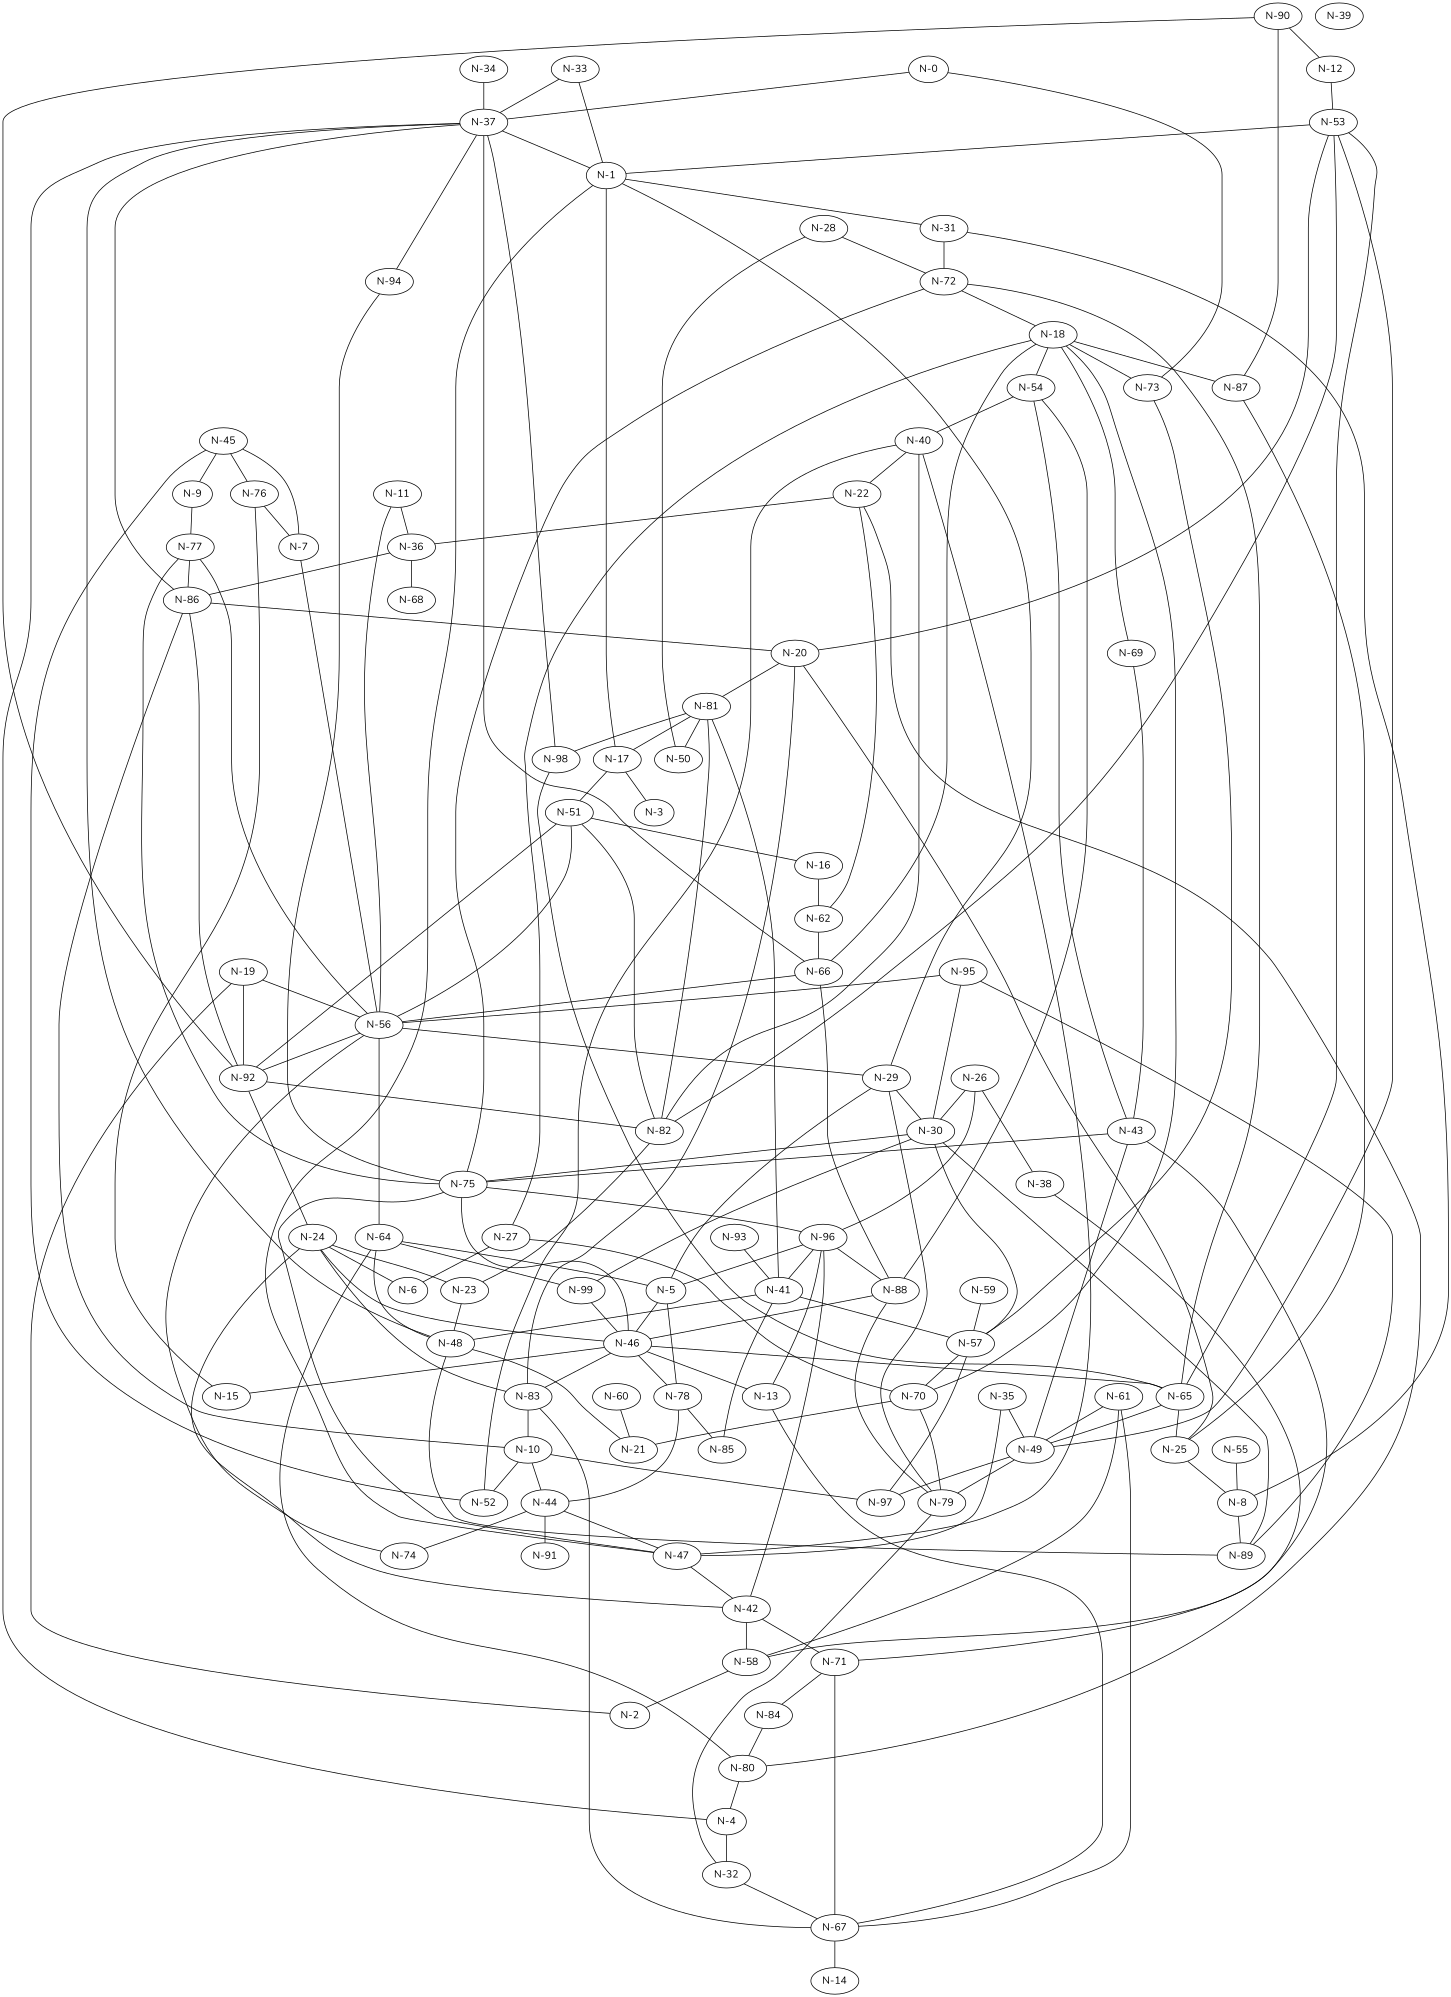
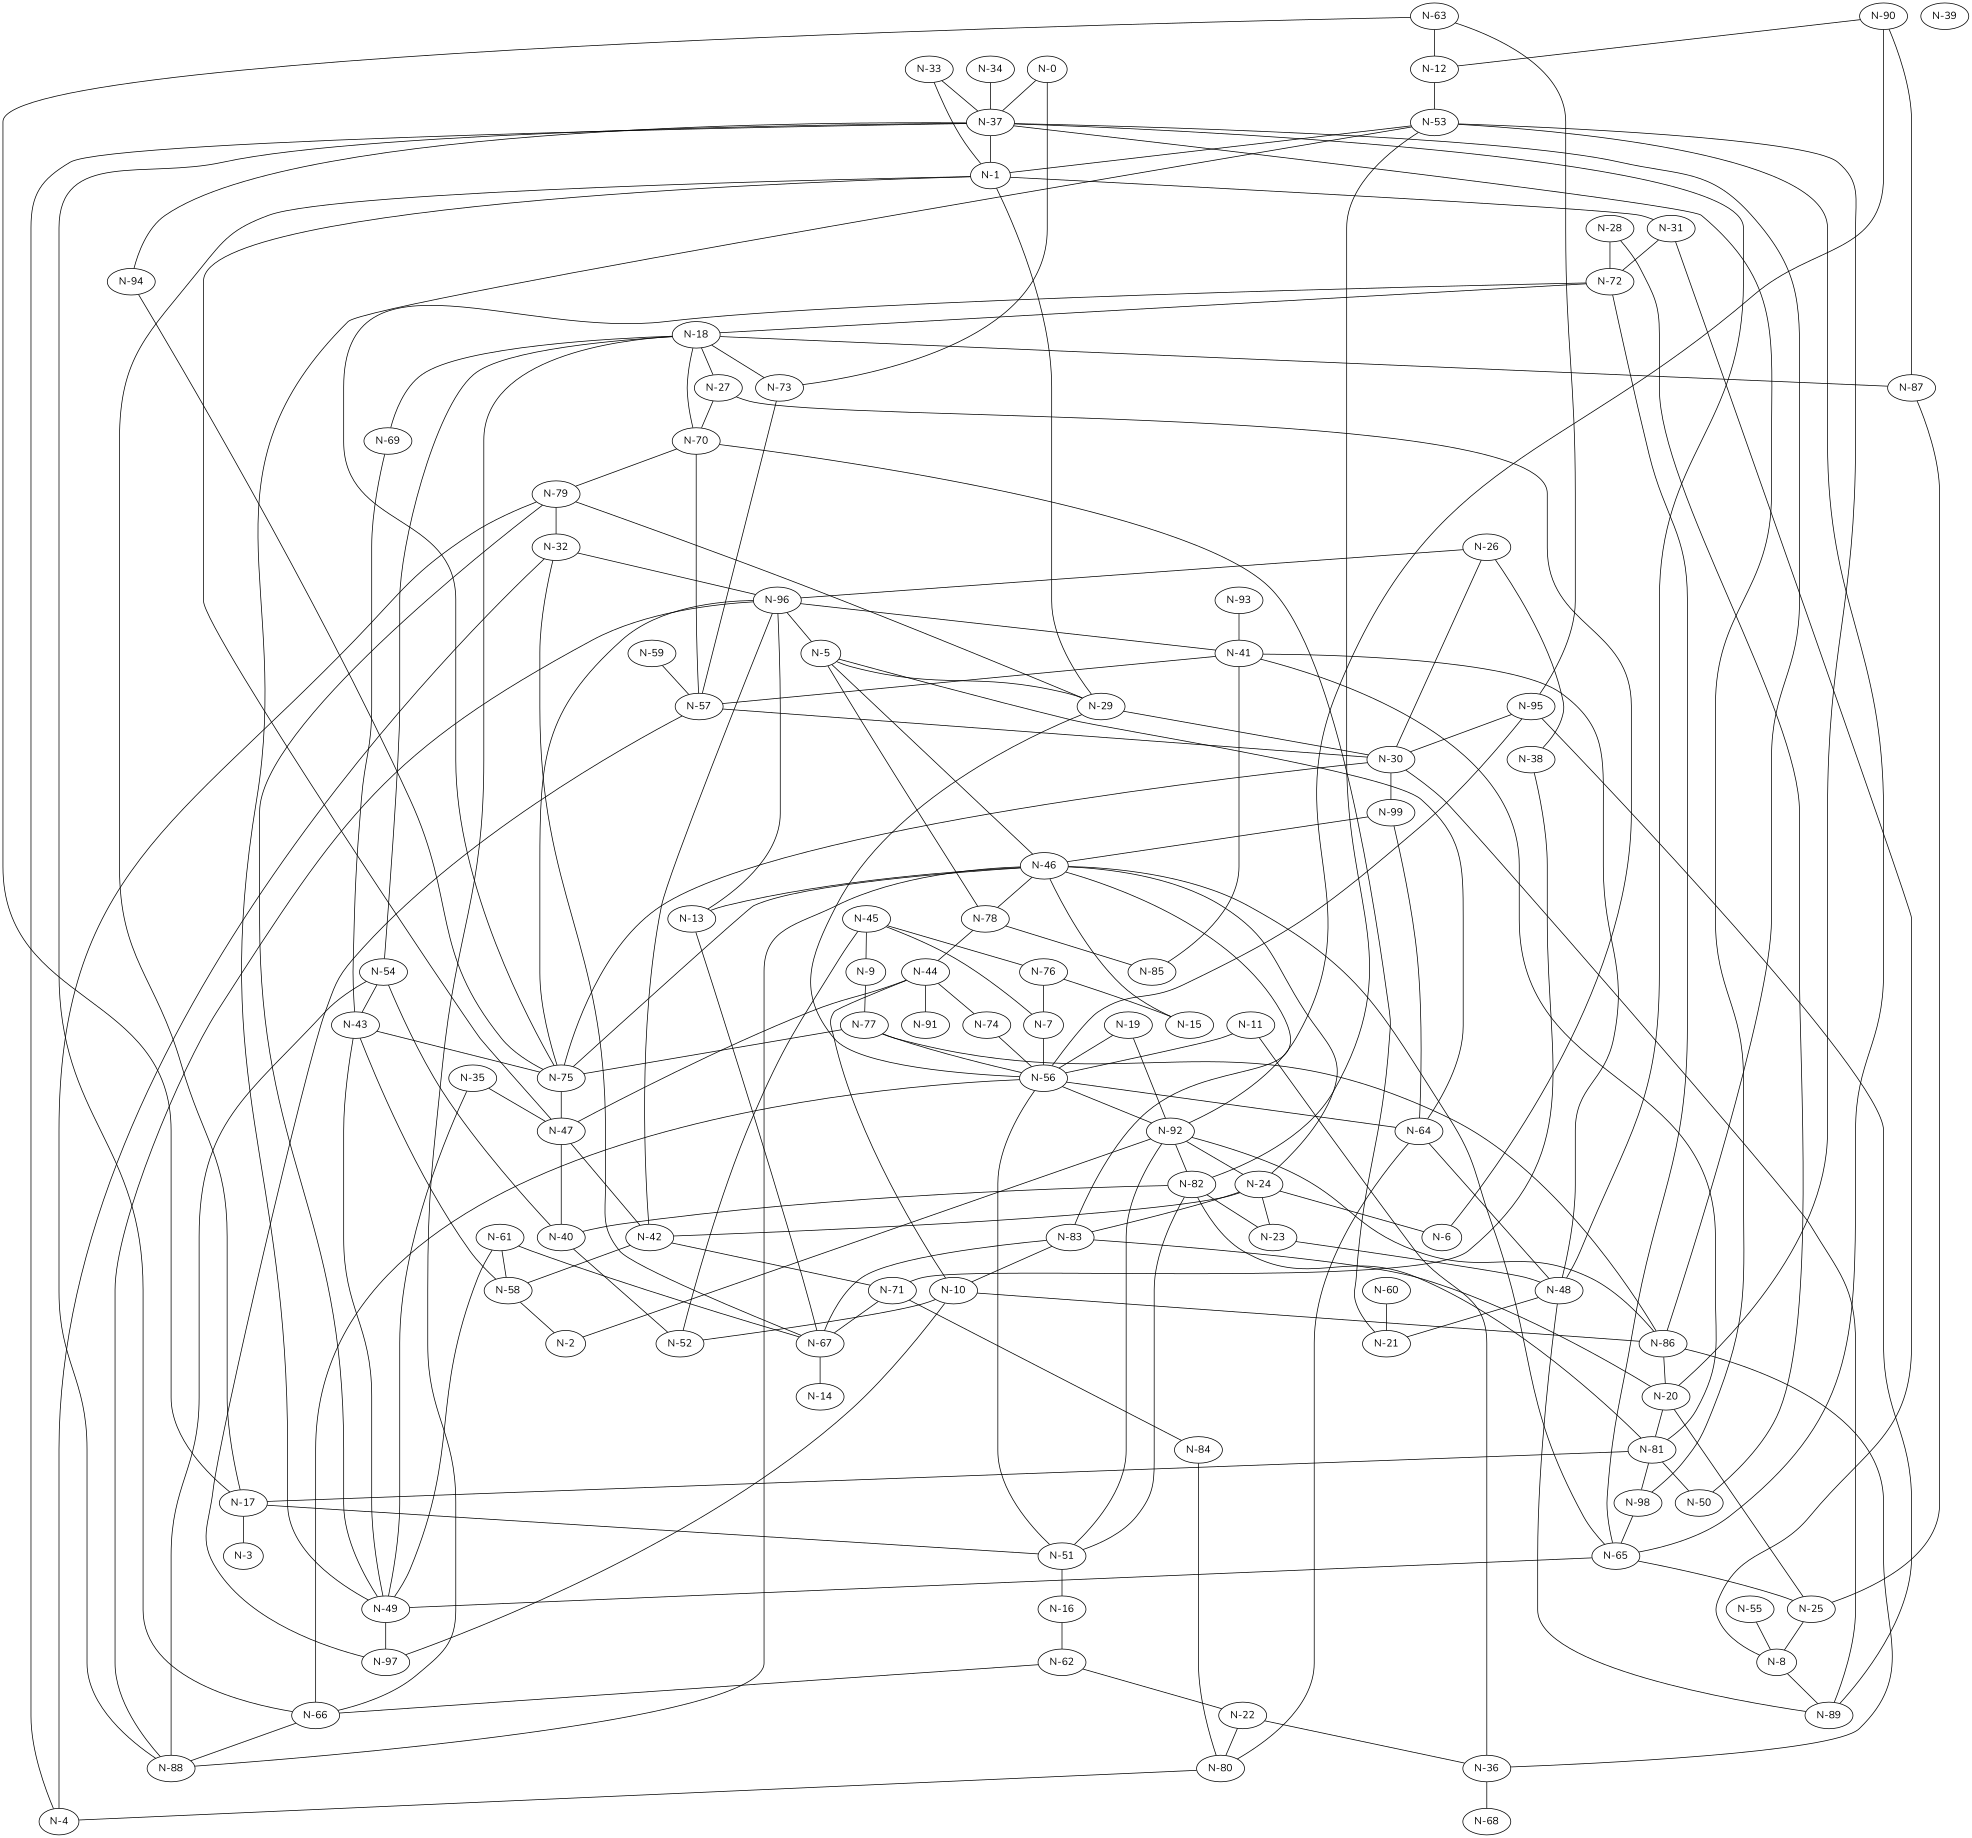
node "N-63": added
edge "N-40" -- "N-22": removed
edge "N-32" -- "N-96": added
edge "N-19" -- "N-2": now "N-92" -- "N-2"
